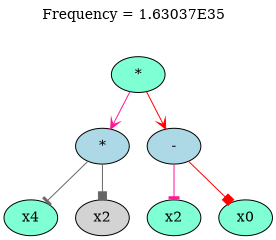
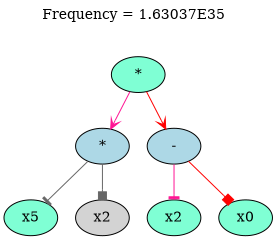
node "x4": label "x4" -> "x5"
